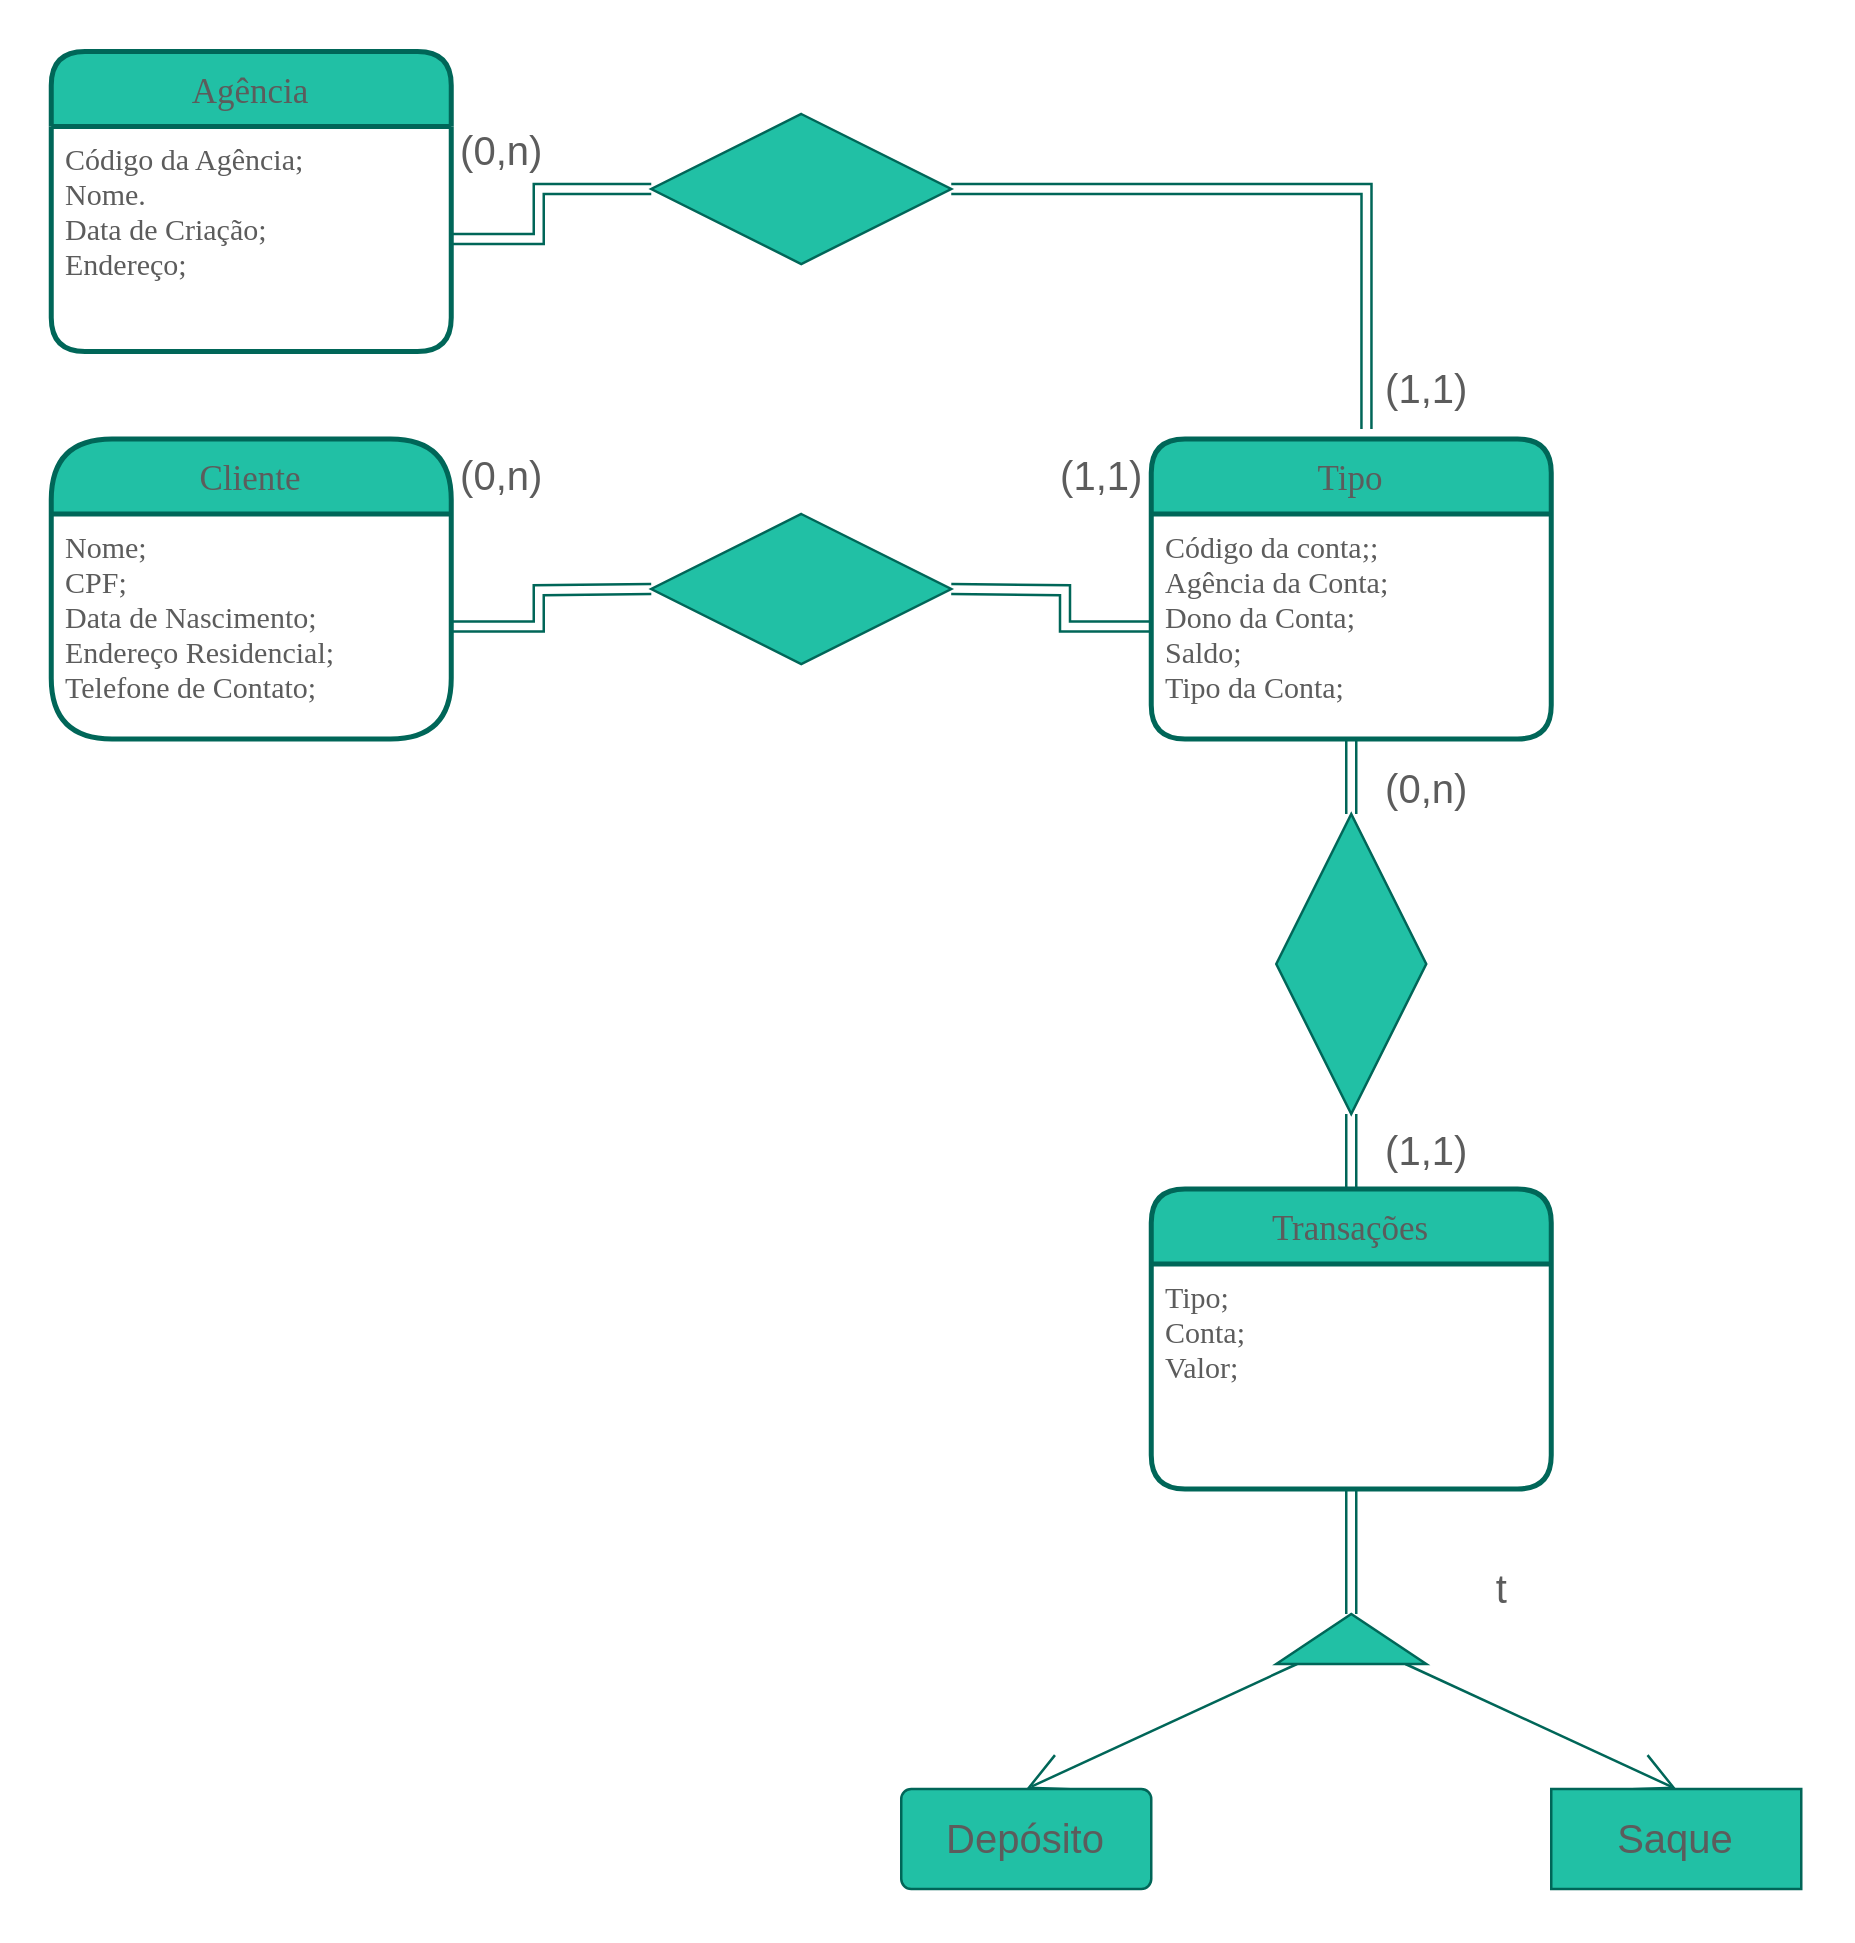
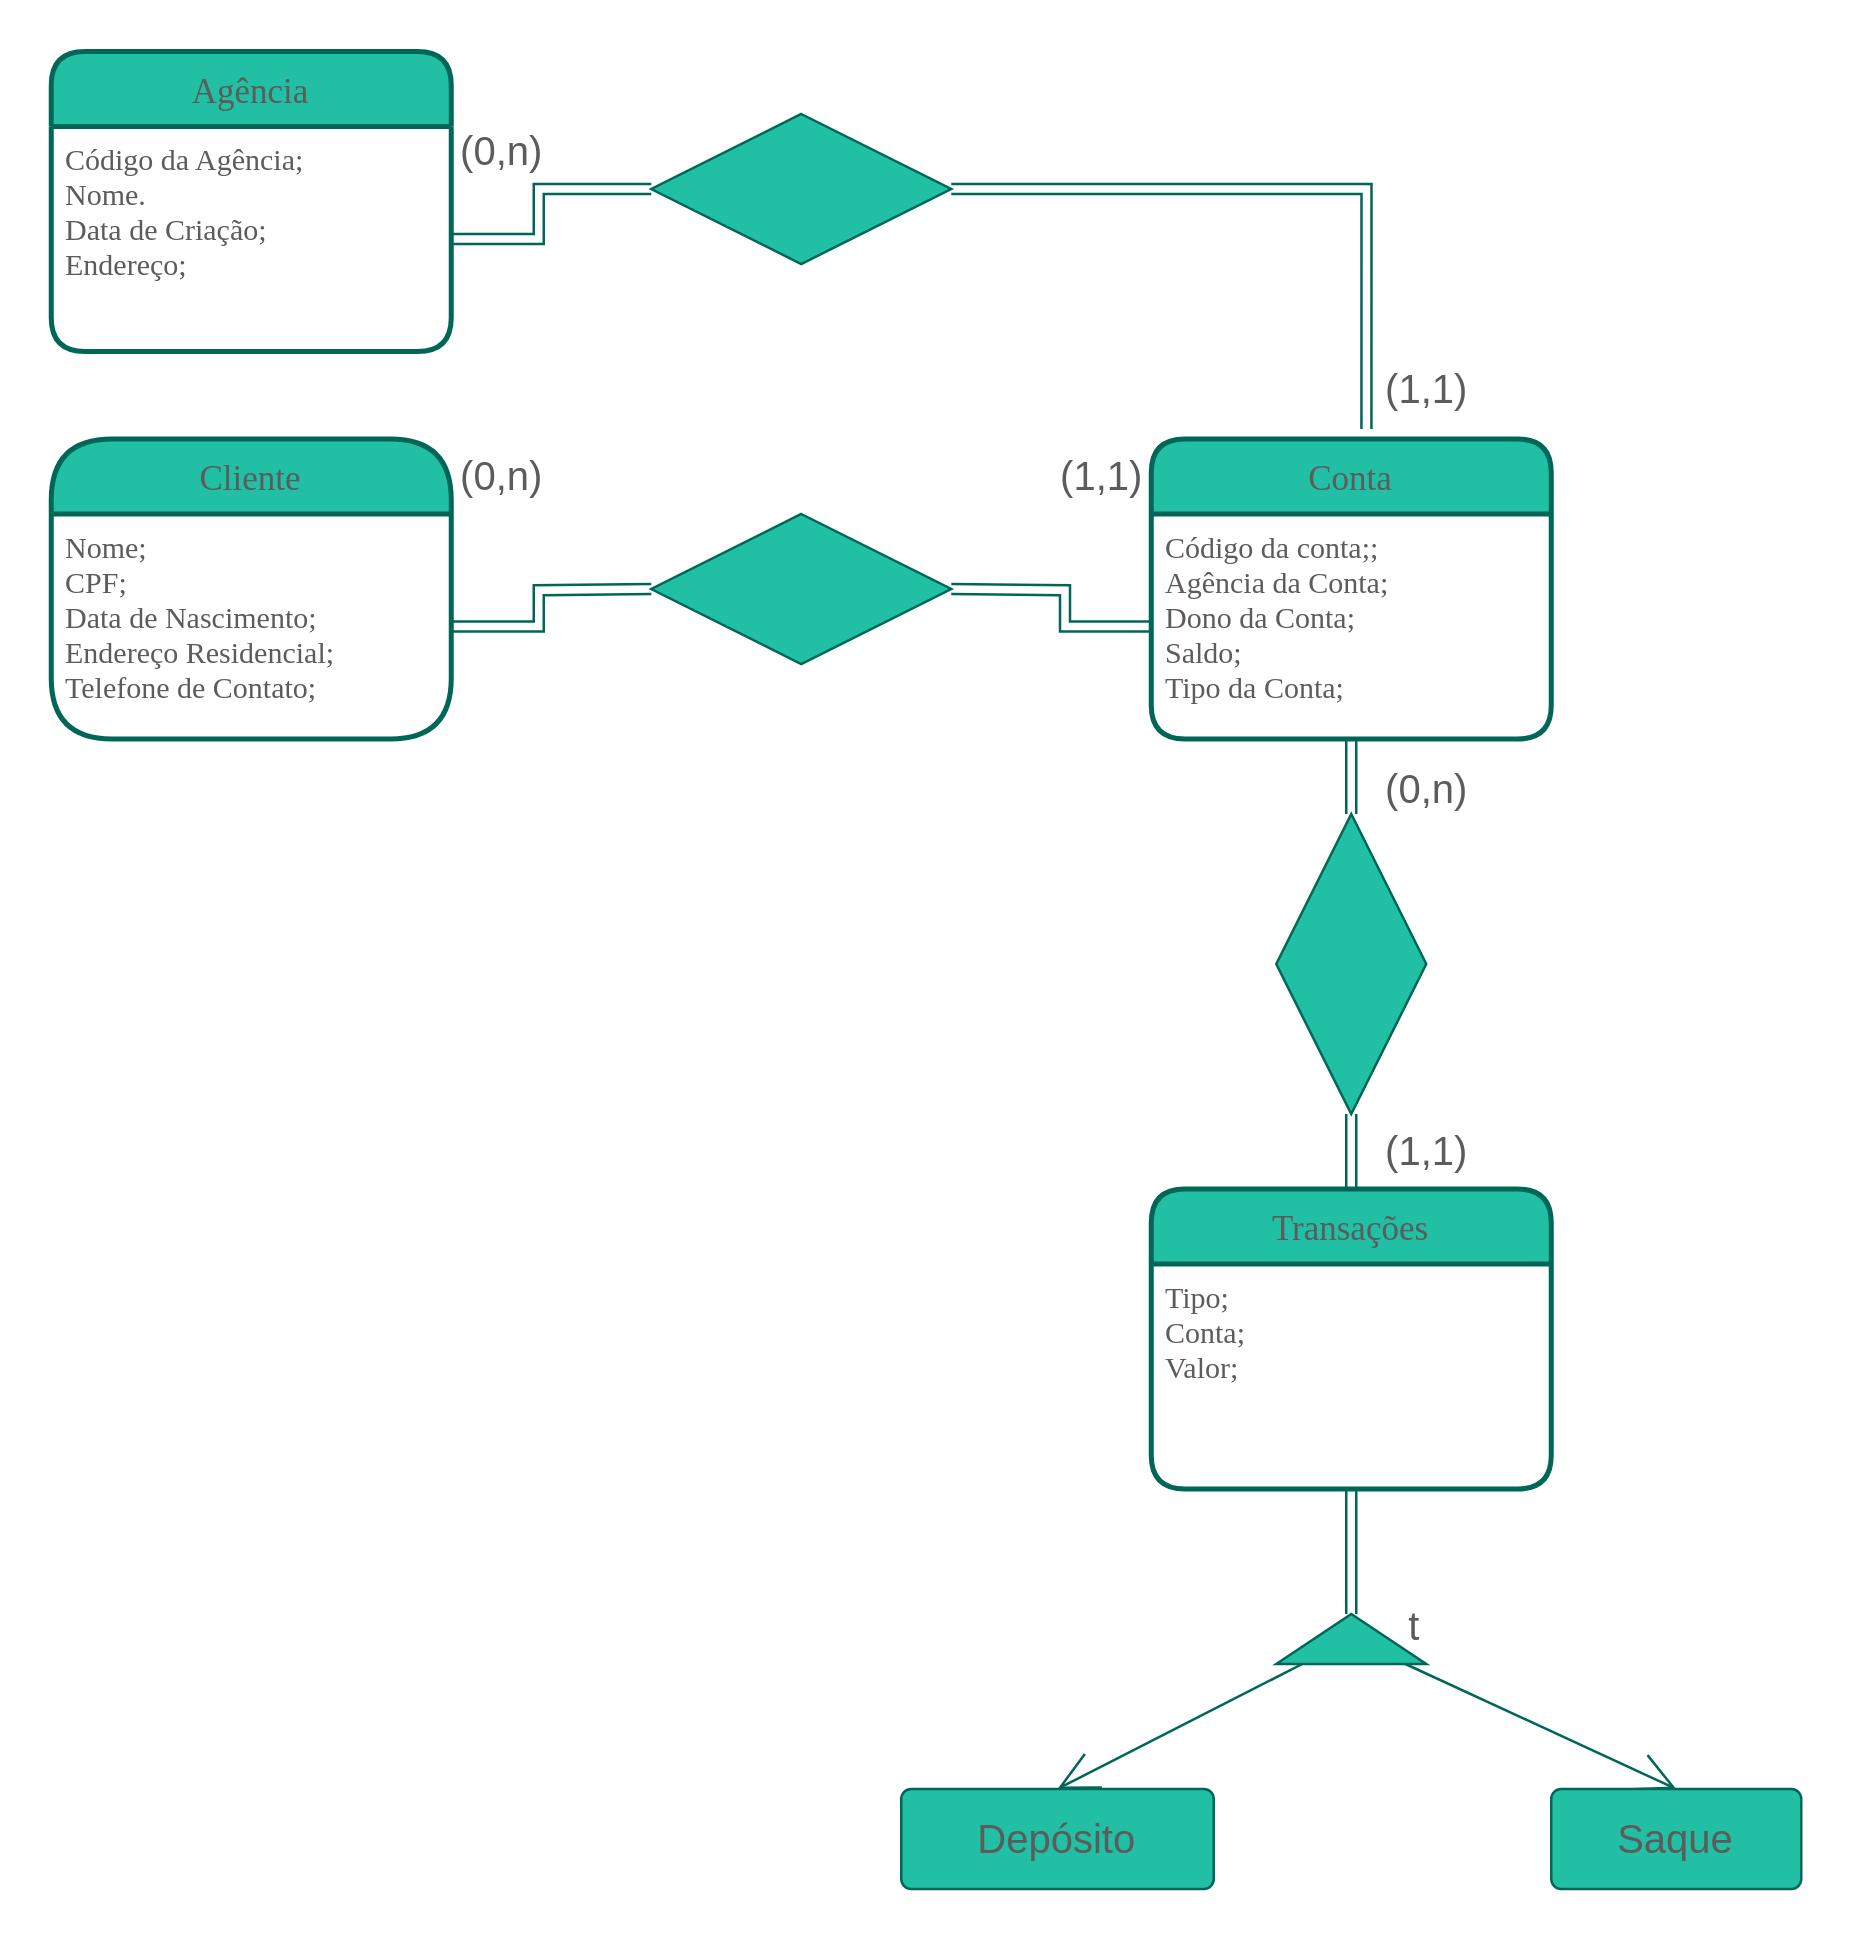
node "Tipo": label "Tipo" -> "Conta"
node "t": moved (1501, 1589) -> (1414, 1626)
node "Depósito": size 250x100 -> 313x100
node "Saque": shape rectangle -> rounded rectangle
